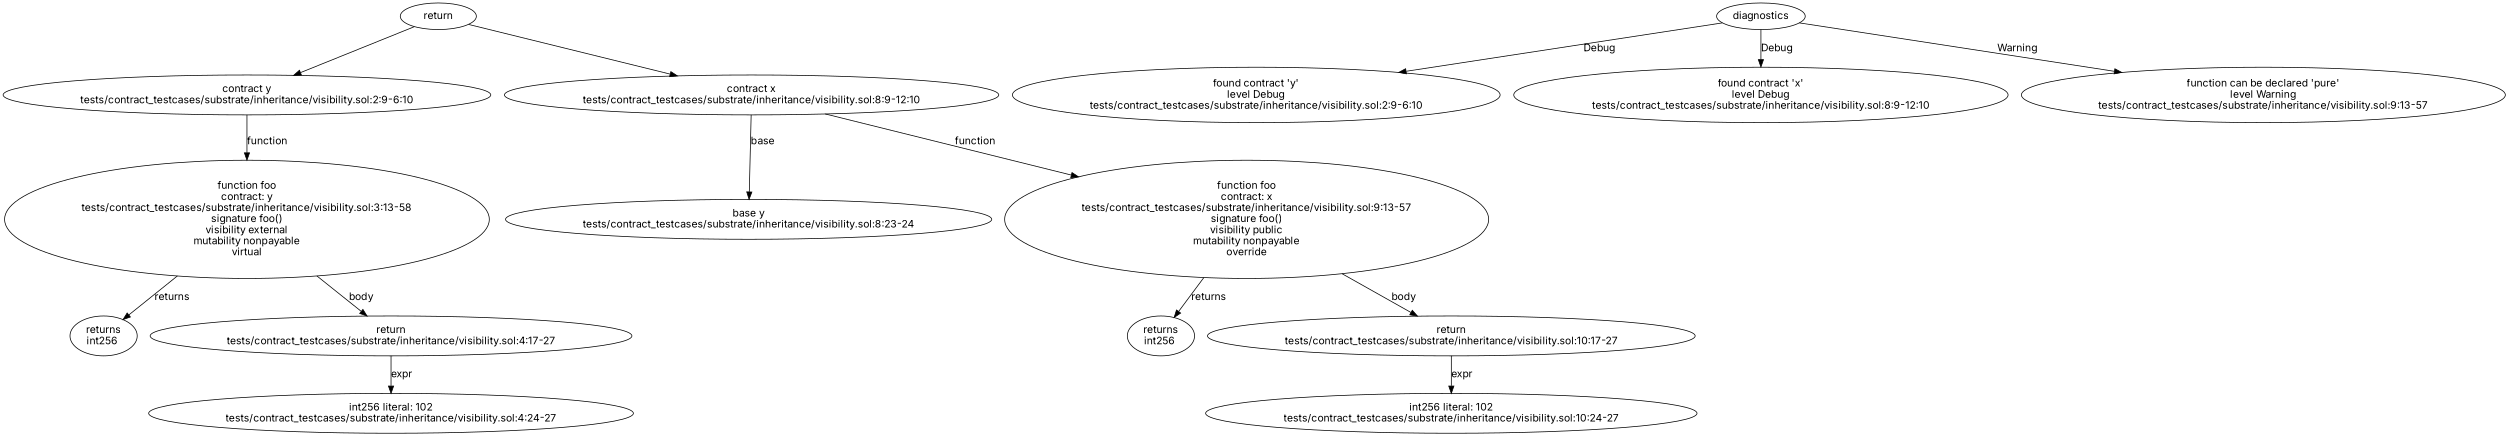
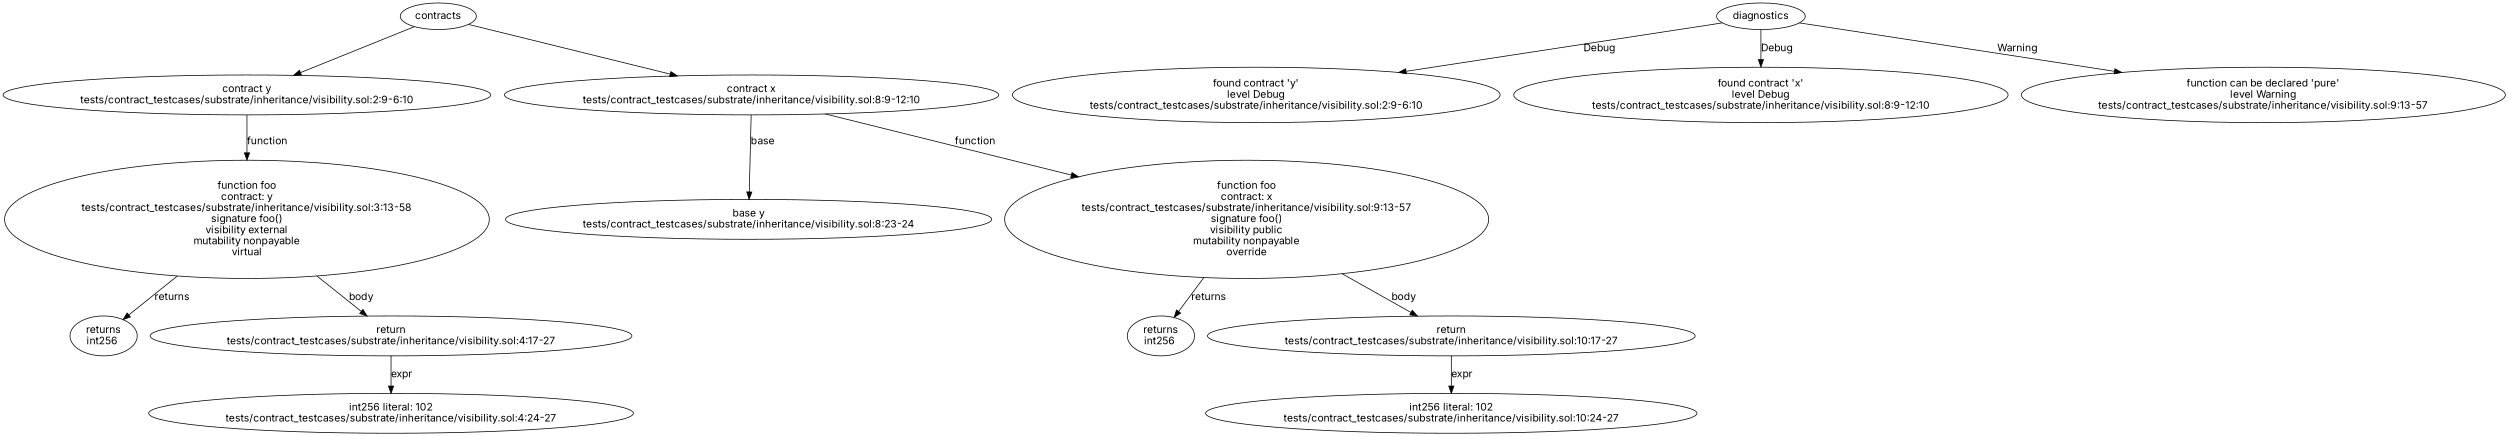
node "return": label "return" -> "contracts"
